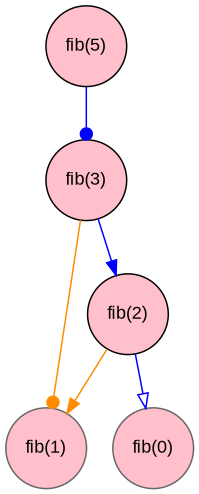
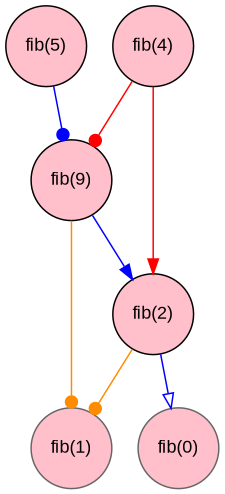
node "fib(4)": added
node "fib(3)": label "fib(3)" -> "fib(9)"
edge "fib(2)" -> "fib(1)": arrowhead normal -> dot
